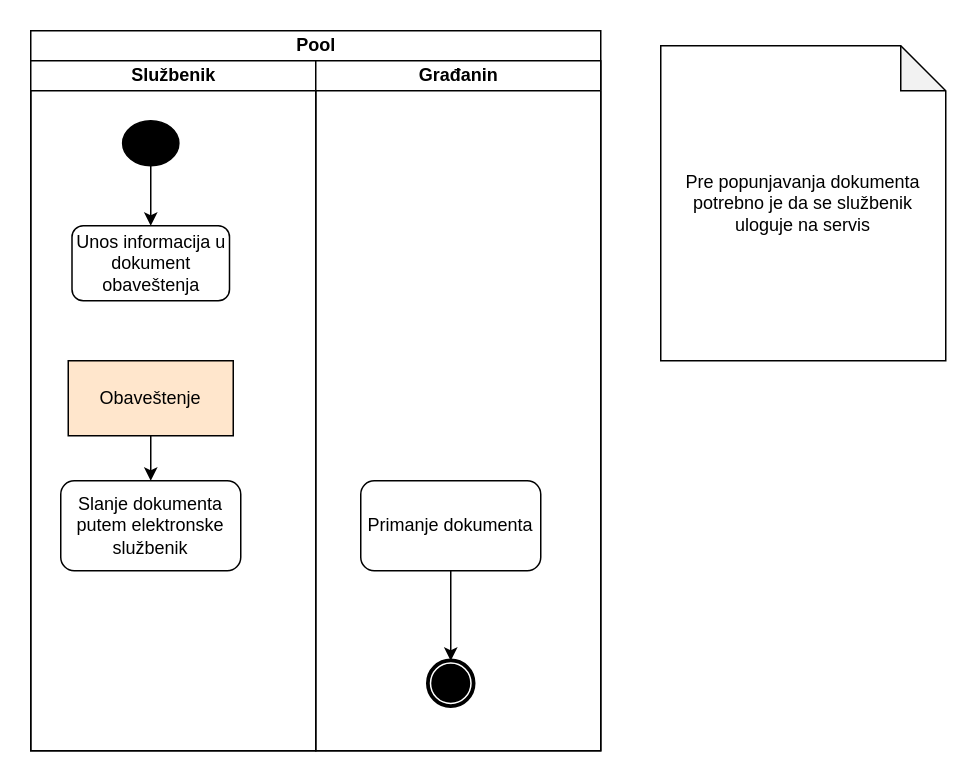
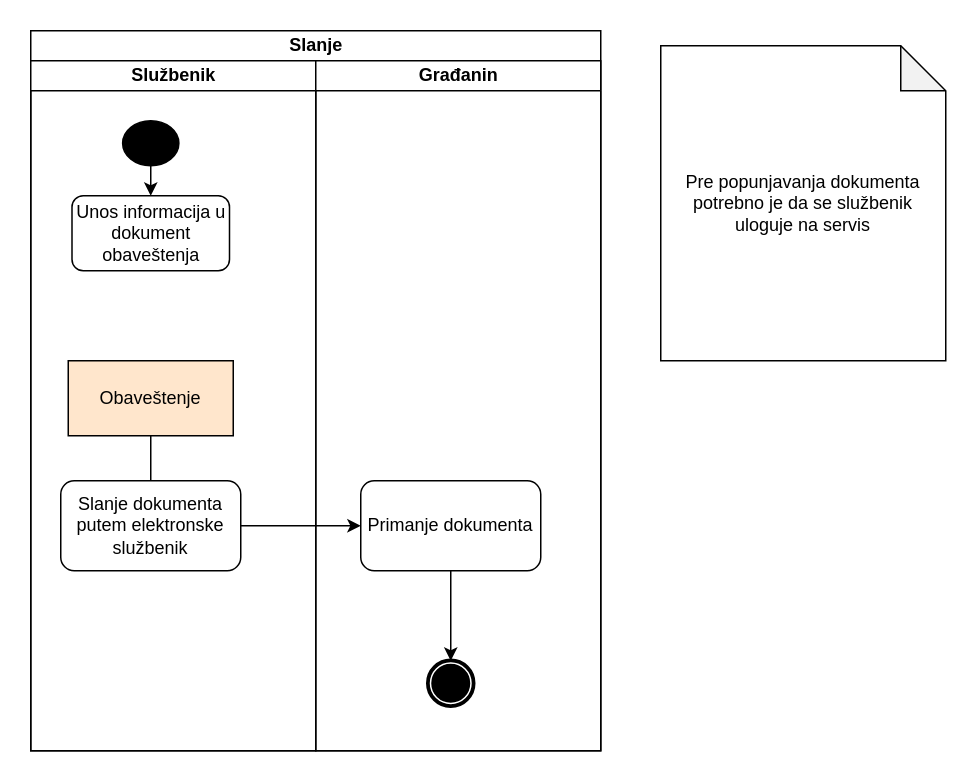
node "Pool": label "Pool" -> "Slanje"
node "Unos informacija u dokument obaveštenja": moved (151, 263) -> (151, 233)
edge "Obaveštenje" -> "Slanje dokumenta putem elektronske službenik": arrowhead classic -> none
edge "Slanje dokumenta putem elektronske službenik" -> "Primanje dokumenta": added
